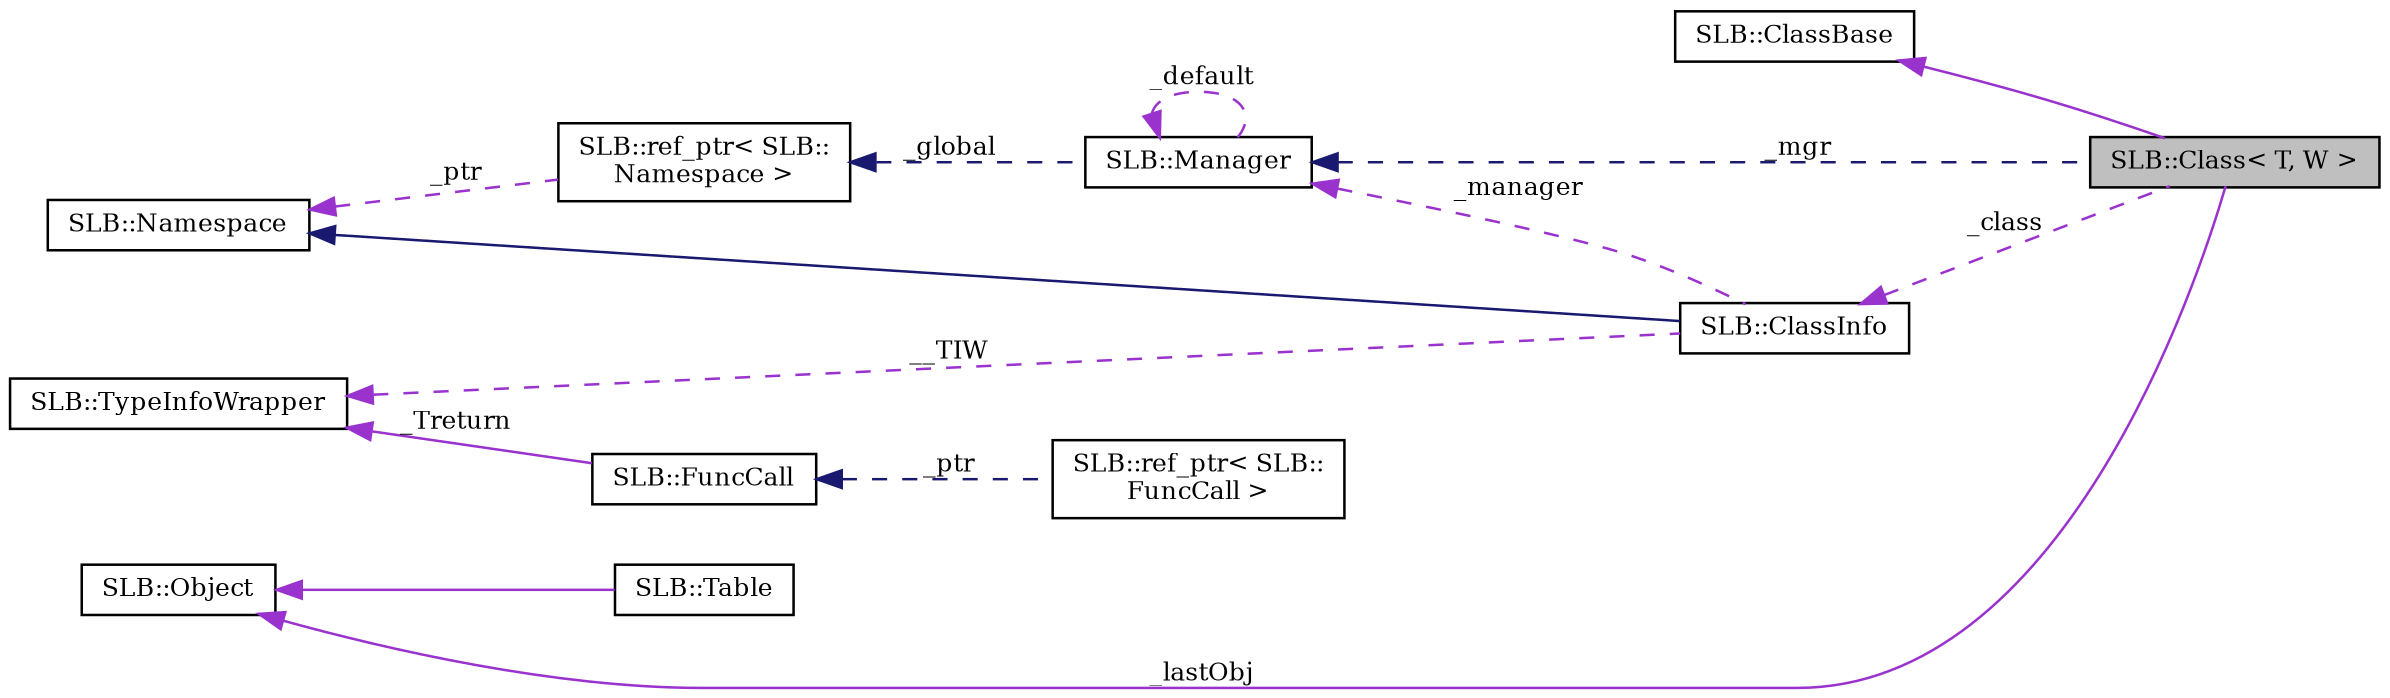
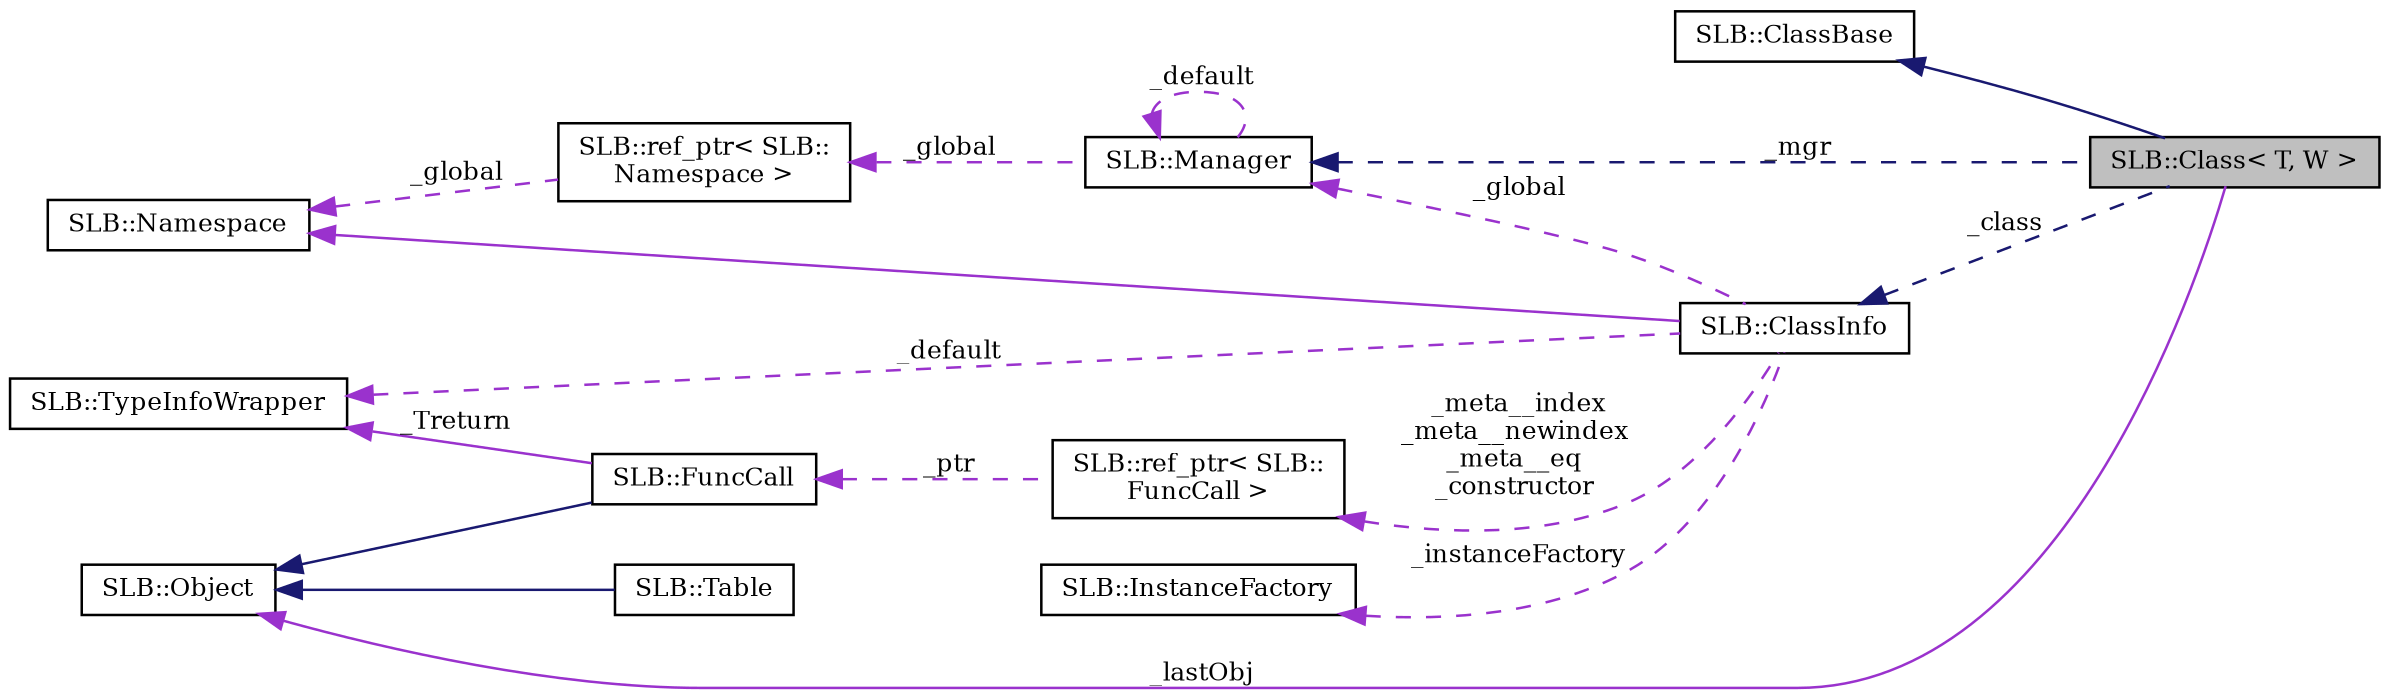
edge "SLB::Class< T, W >" -> "SLB::ClassBase": color darkorchid3 -> midnightblue
edge "SLB::Manager" -> "SLB::ref_ptr< SLB:: Namespace >": color midnightblue -> darkorchid3
edge "SLB::ref_ptr< SLB:: Namespace >" -> "SLB::Namespace": label " _ptr" -> " _global"
edge "SLB::ClassInfo" -> "SLB::Manager": label " _manager" -> " _global"
edge "SLB::Class< T, W >" -> "SLB::ClassInfo": color darkorchid3 -> midnightblue
edge "SLB::ClassInfo" -> "SLB::Namespace": color midnightblue -> darkorchid3
edge "SLB::ClassInfo" -> "SLB::TypeInfoWrapper": label " __TIW" -> " _default"
edge "SLB::ref_ptr< SLB:: FuncCall >" -> "SLB::FuncCall": color midnightblue -> darkorchid3
edge "SLB::ClassInfo" -> "SLB::ref_ptr< SLB:: FuncCall >": added, label "_meta__index _meta__newindex _meta__eq _constructor"
edge "SLB::FuncCall" -> "SLB::Object": added
edge "SLB::Table" -> "SLB::Object": color darkorchid3 -> midnightblue
node "SLB::InstanceFactory": added
